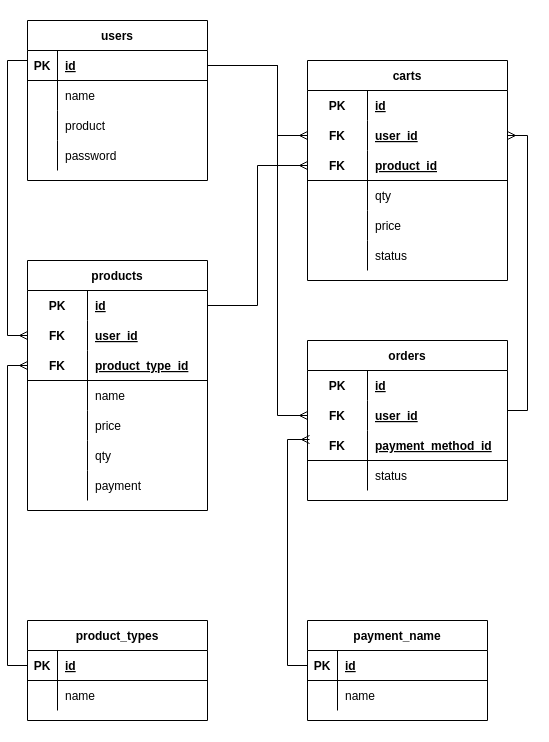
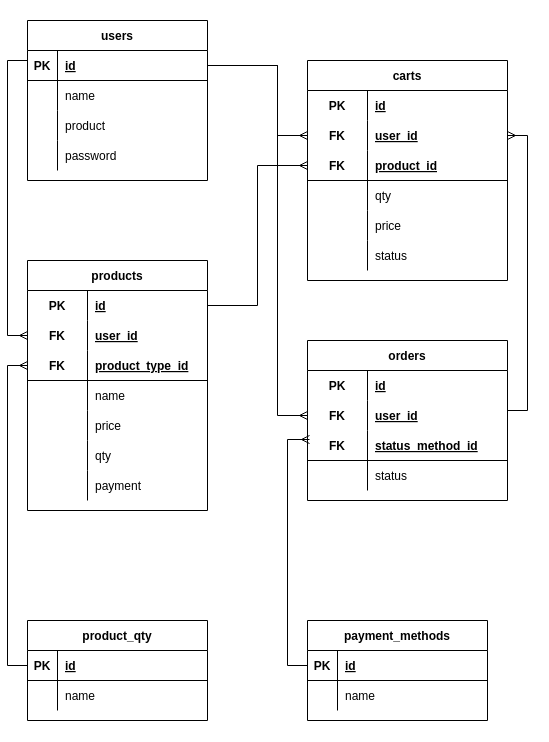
node "payment_method_id": label "payment_method_id" -> "status_method_id"
node "product_types": label "product_types" -> "product_qty"
node "payment_name": label "payment_name" -> "payment_methods"
